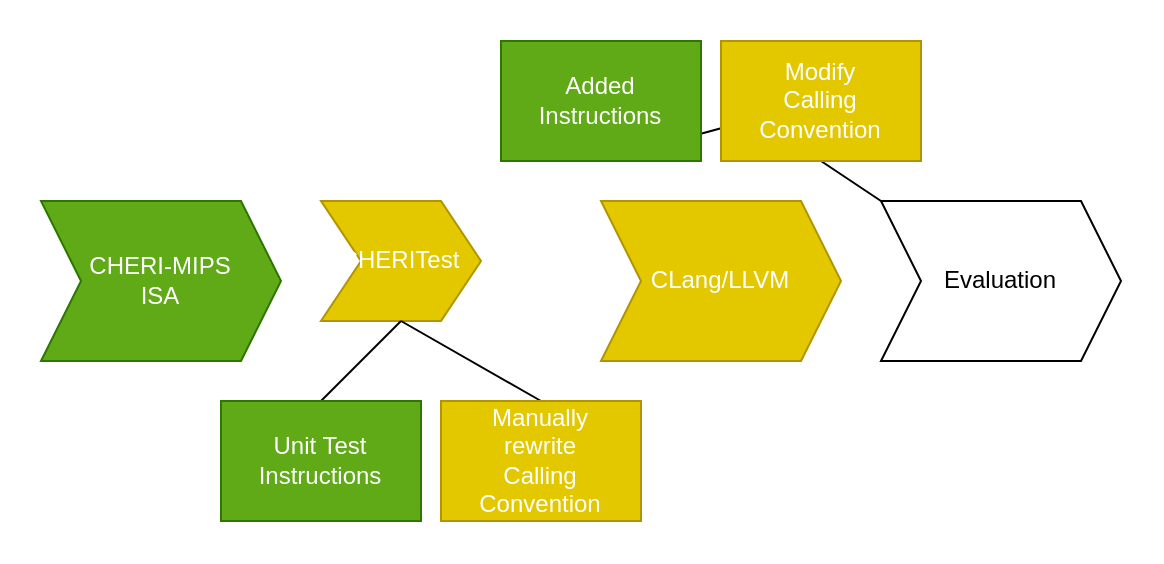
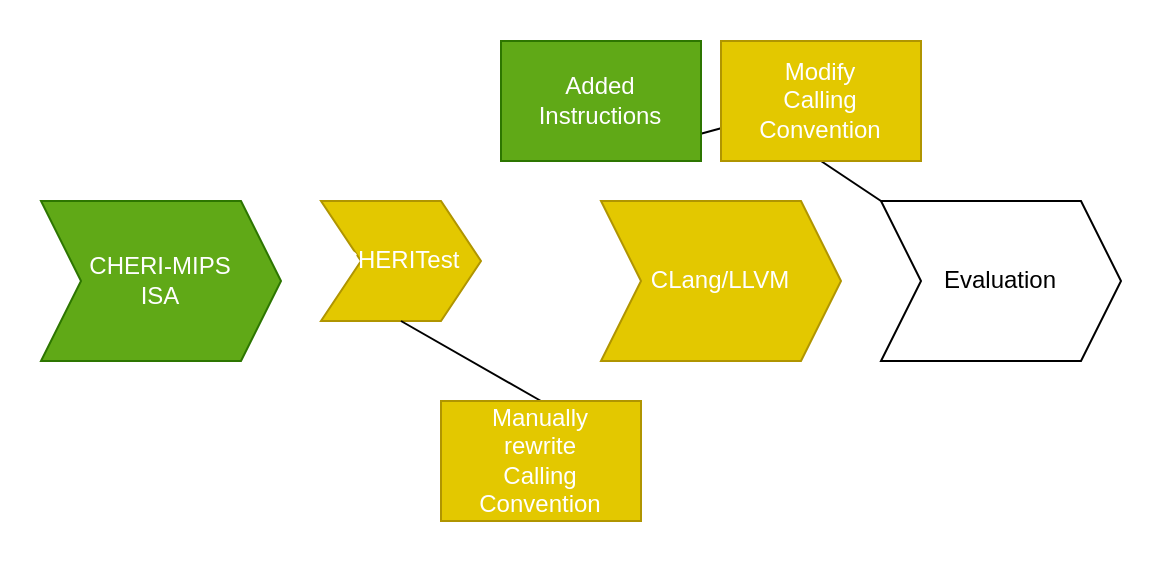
edge "CHERITest" -- "Unit Test Instructions": removed
node "Unit Test Instructions": removed
